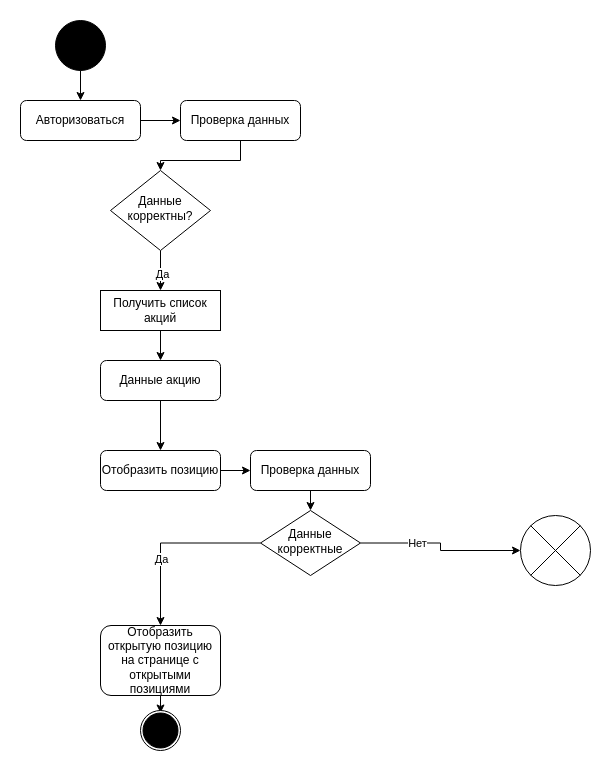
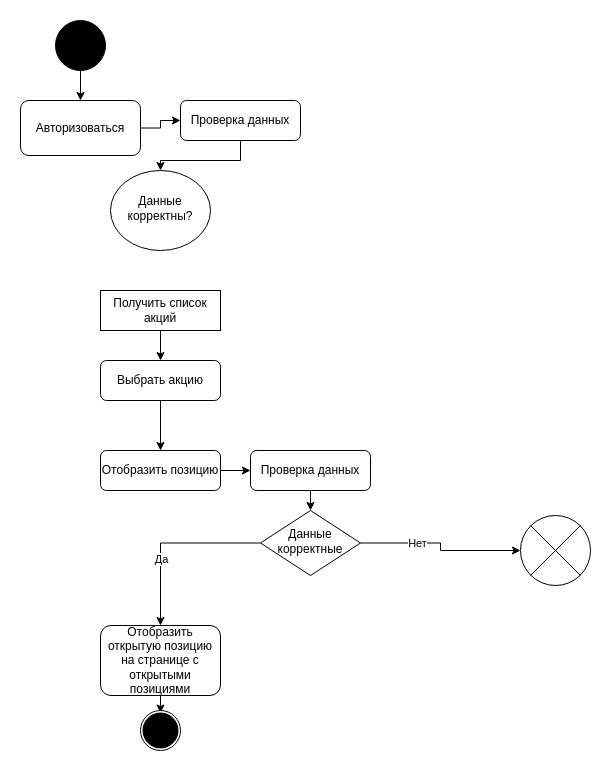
node "Авторизоваться": size 120x40 -> 120x55
node "Данные корректны?": shape diamond -> ellipse
edge "Данные корректны?" -> "Получить список акций": removed, label "Да"
node "Данные акцию": label "Данные акцию" -> "Выбрать акцию"
